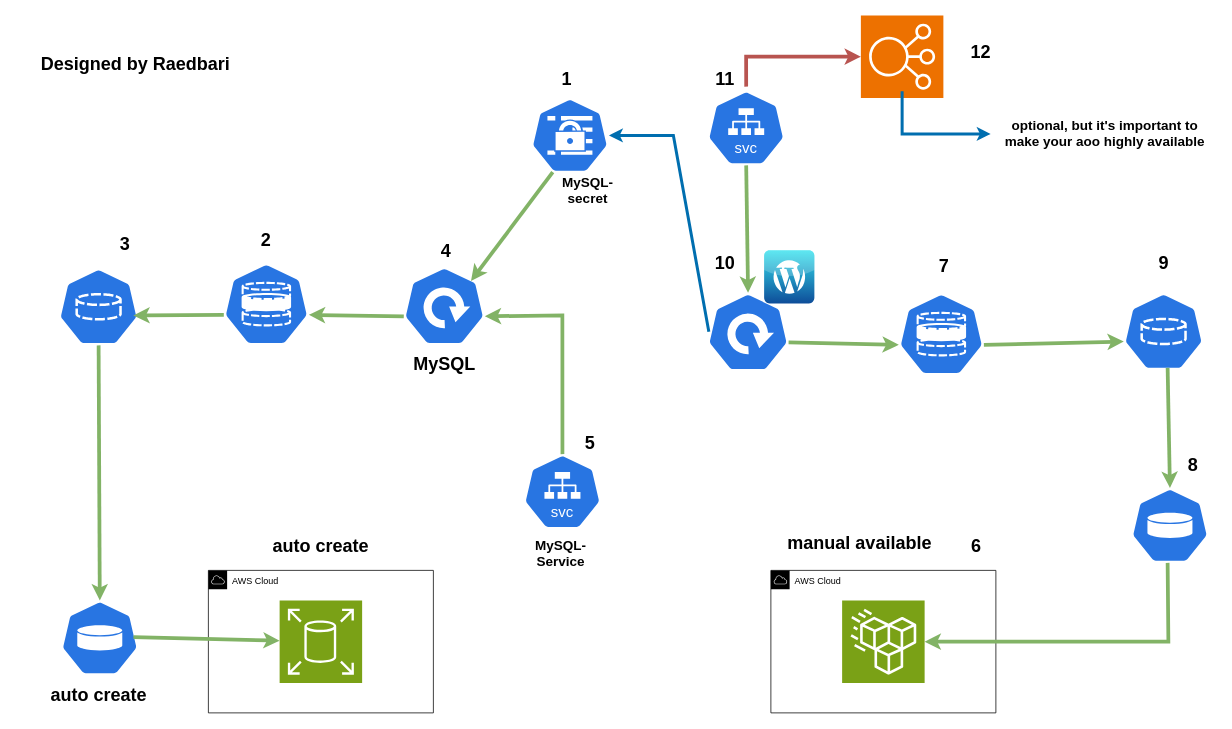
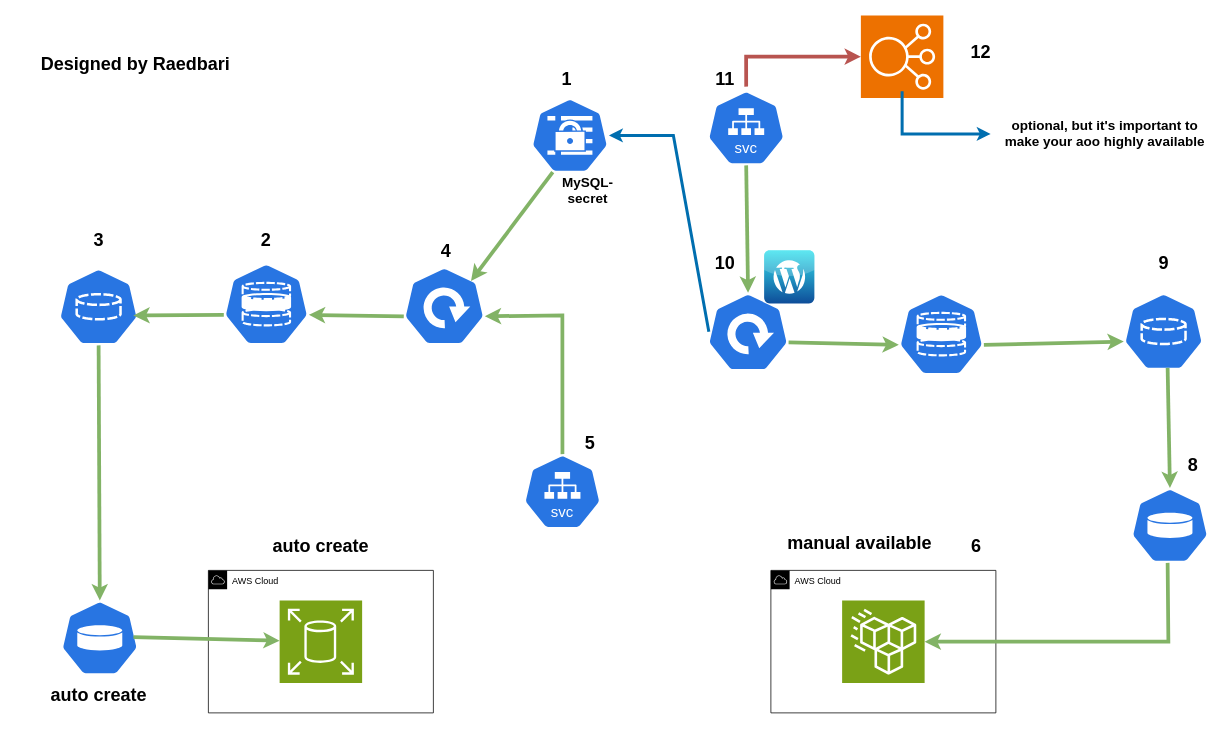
node "3": moved (125, 244) -> (98, 240)
node "7": removed
node "MySQL": removed
node "MySQL-Service": removed
